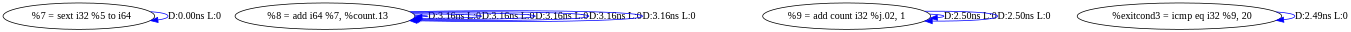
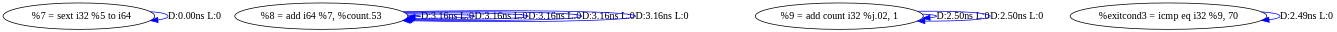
node "%8 = add i64 %7, %count.13": label "%8 = add i64 %7, %count.13" -> "%8 = add i64 %7, %count.53"
node "%exitcond3 = icmp eq i32 %9, 20": label "%exitcond3 = icmp eq i32 %9, 20" -> "%exitcond3 = icmp eq i32 %9, 70"
